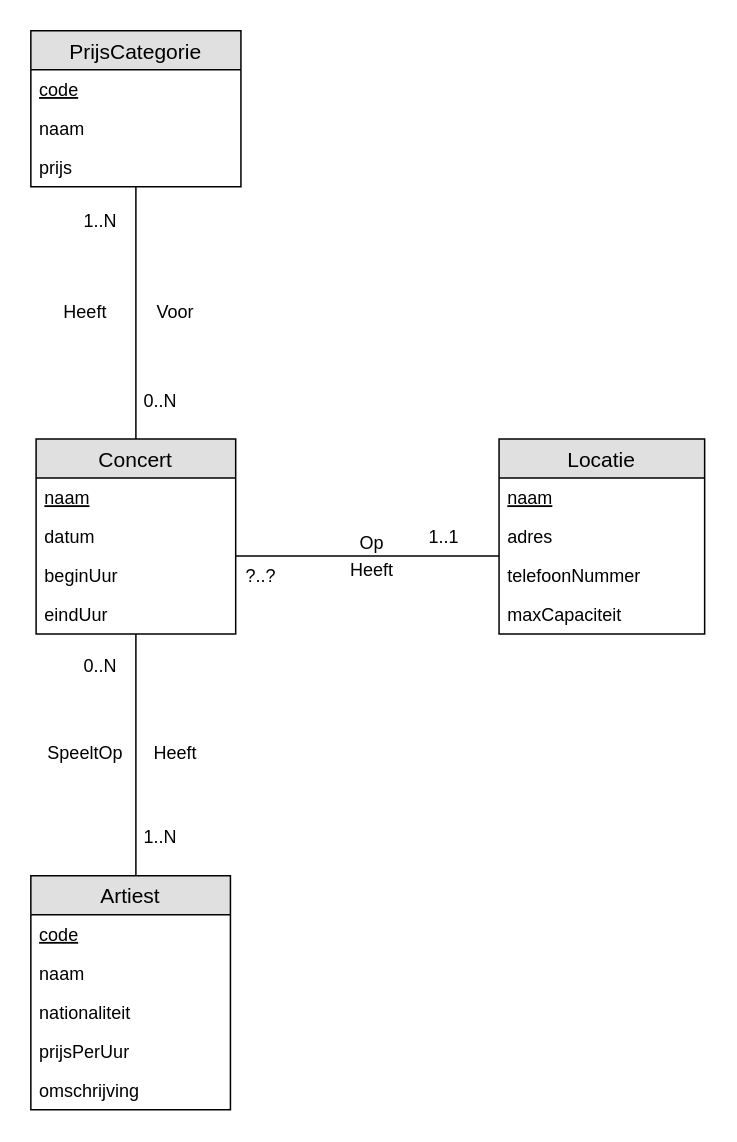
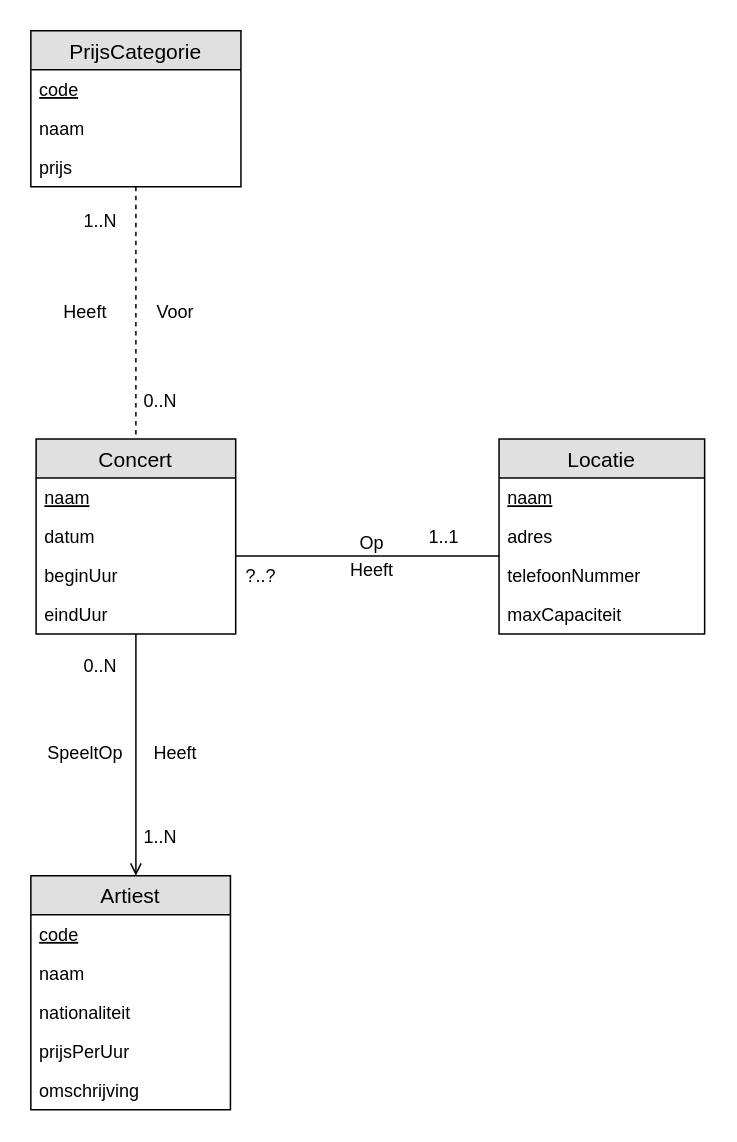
edge "PrijsCategorie" -- "Concert": style solid -> dashed
edge "Concert" -- "Artiest": arrowhead none -> open
